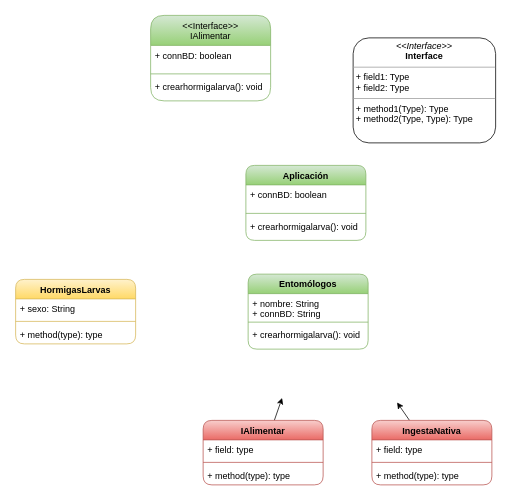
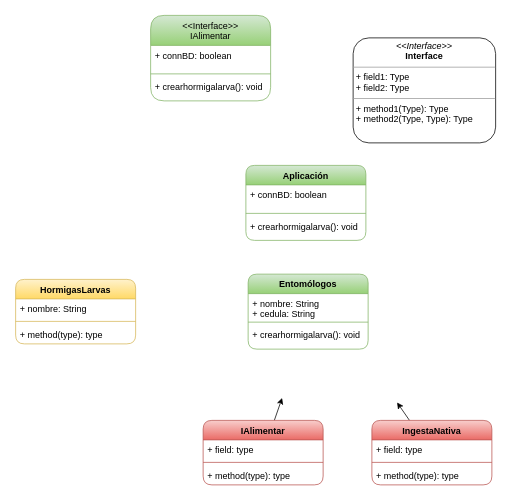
node "+ nombre: String + connBD: String": label "+ nombre: String + connBD: String" -> "+ nombre: String + cedula: String"
node "+ sexo: String": label "+ sexo: String" -> "+ nombre: String"
